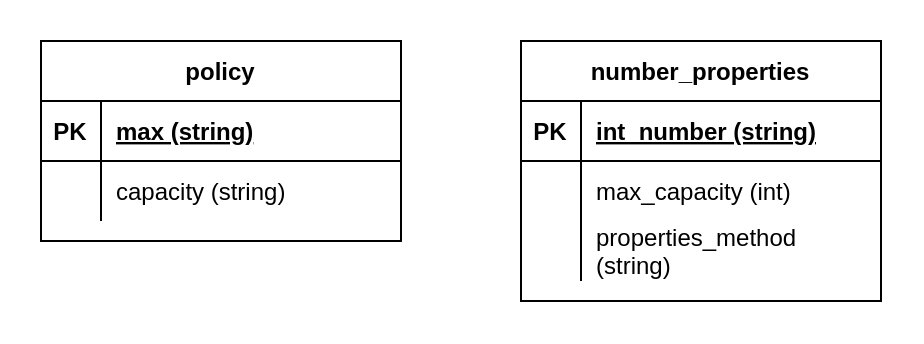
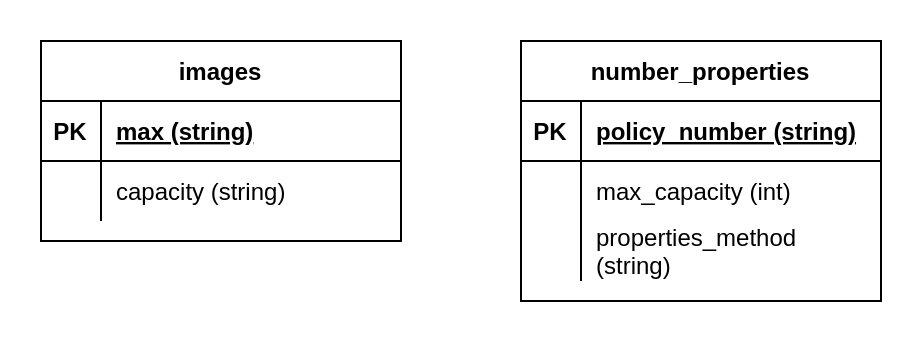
node "policy": label "policy" -> "images"
node "int_number (string)": label "int_number (string)" -> "policy_number (string)"
